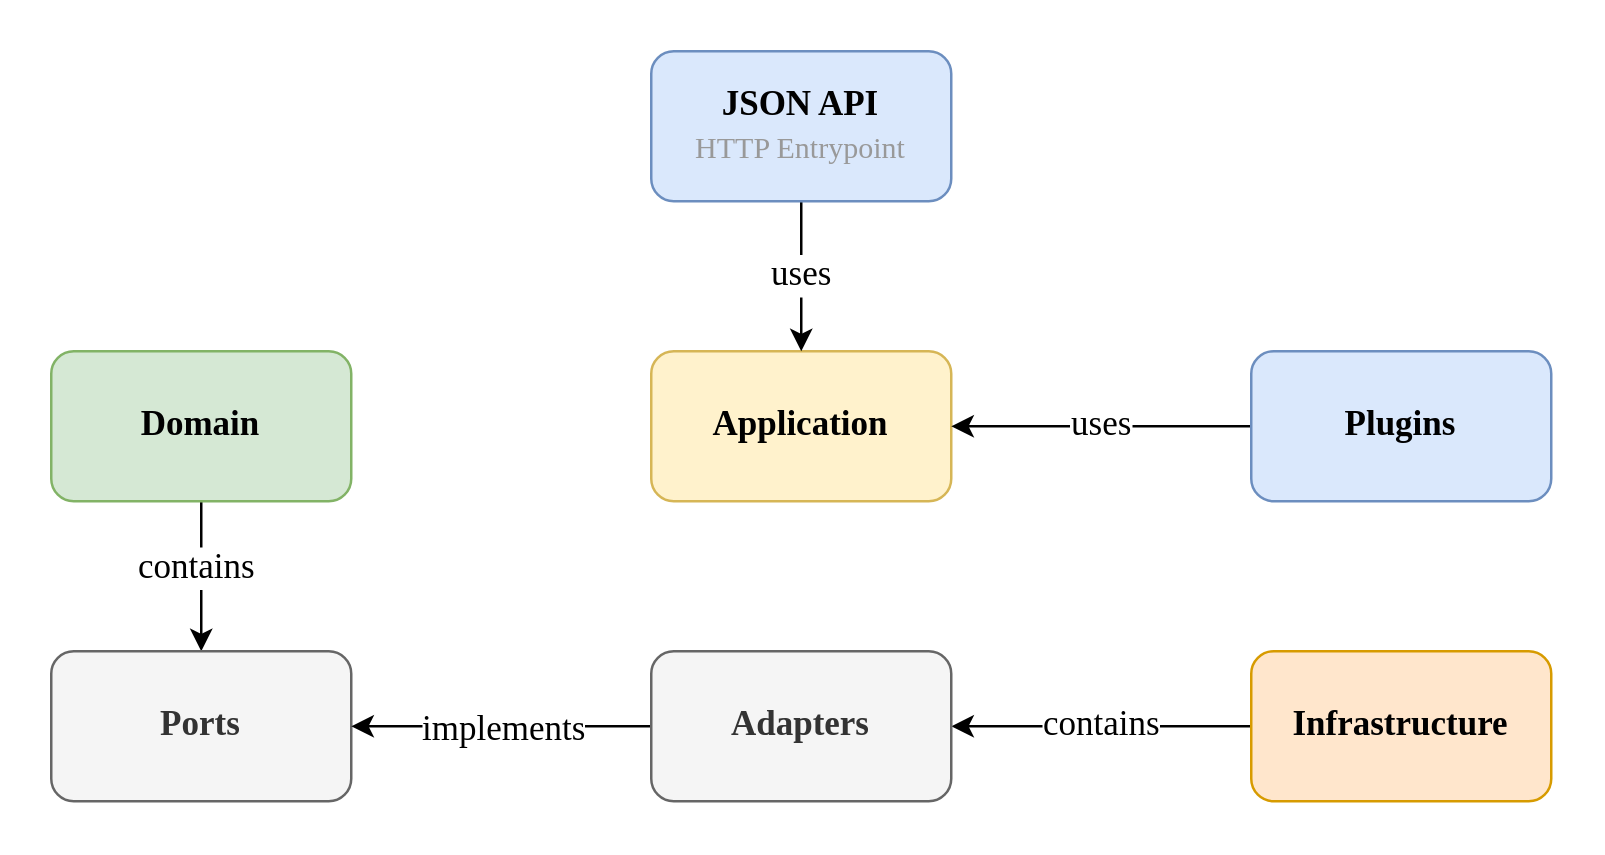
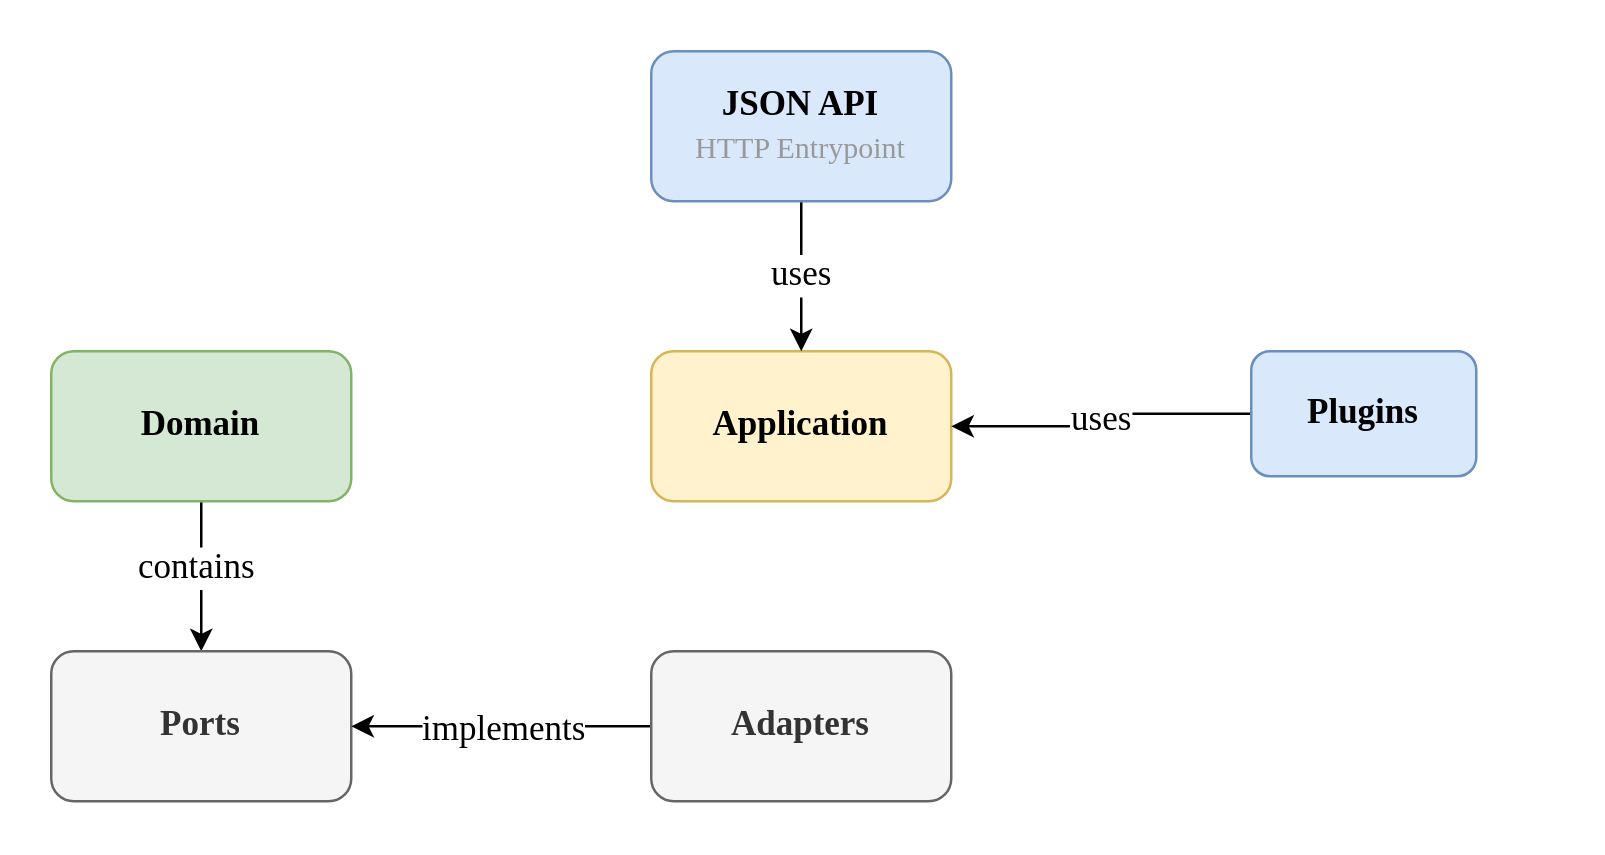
node "Plugins": size 300x150 -> 225x125
edge "Infrastructure" -> "Adapters": removed, label "contains"
node "Infrastructure": removed
